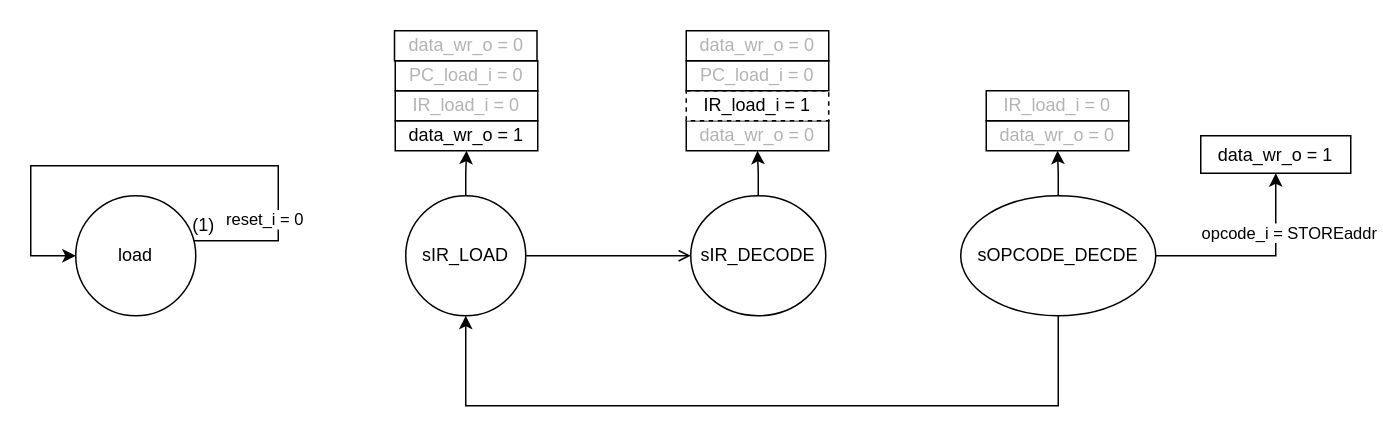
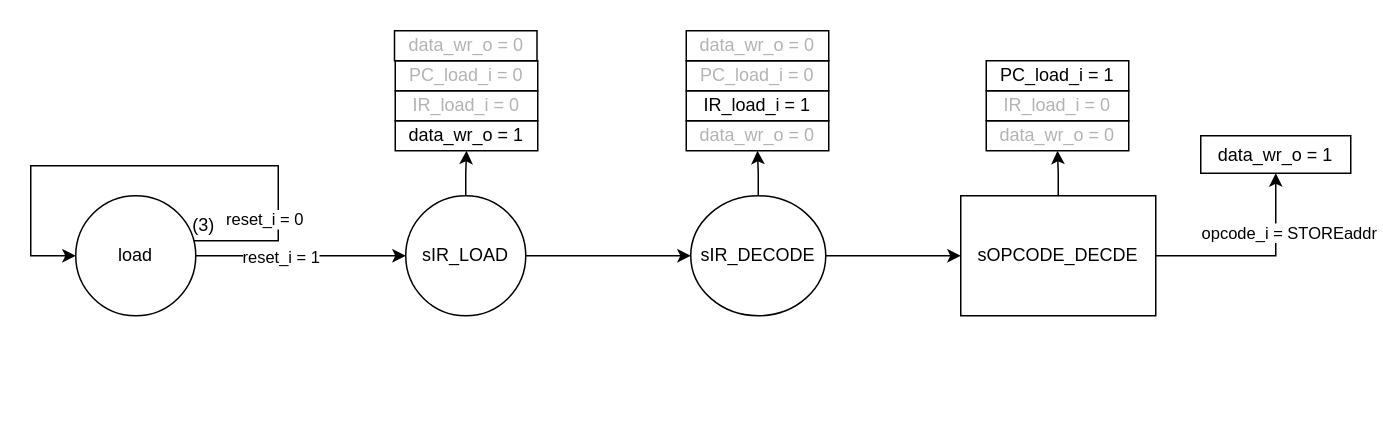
node "PC_load_i = 1": added
node "IR_load_i = 1": style dashed -> solid
node "(1)": label "(1)" -> "(3)"
edge "load" -> "sIR_LOAD": added, label "reset_i = 1"
edge "sIR_LOAD" -> "sIR_DECODE": arrowhead open -> classic
edge "sIR_DECODE" -> "sOPCODE_DECDE": added
node "sOPCODE_DECDE": shape ellipse -> rectangle
edge "sOPCODE_DECDE" -> "sIR_LOAD": removed
